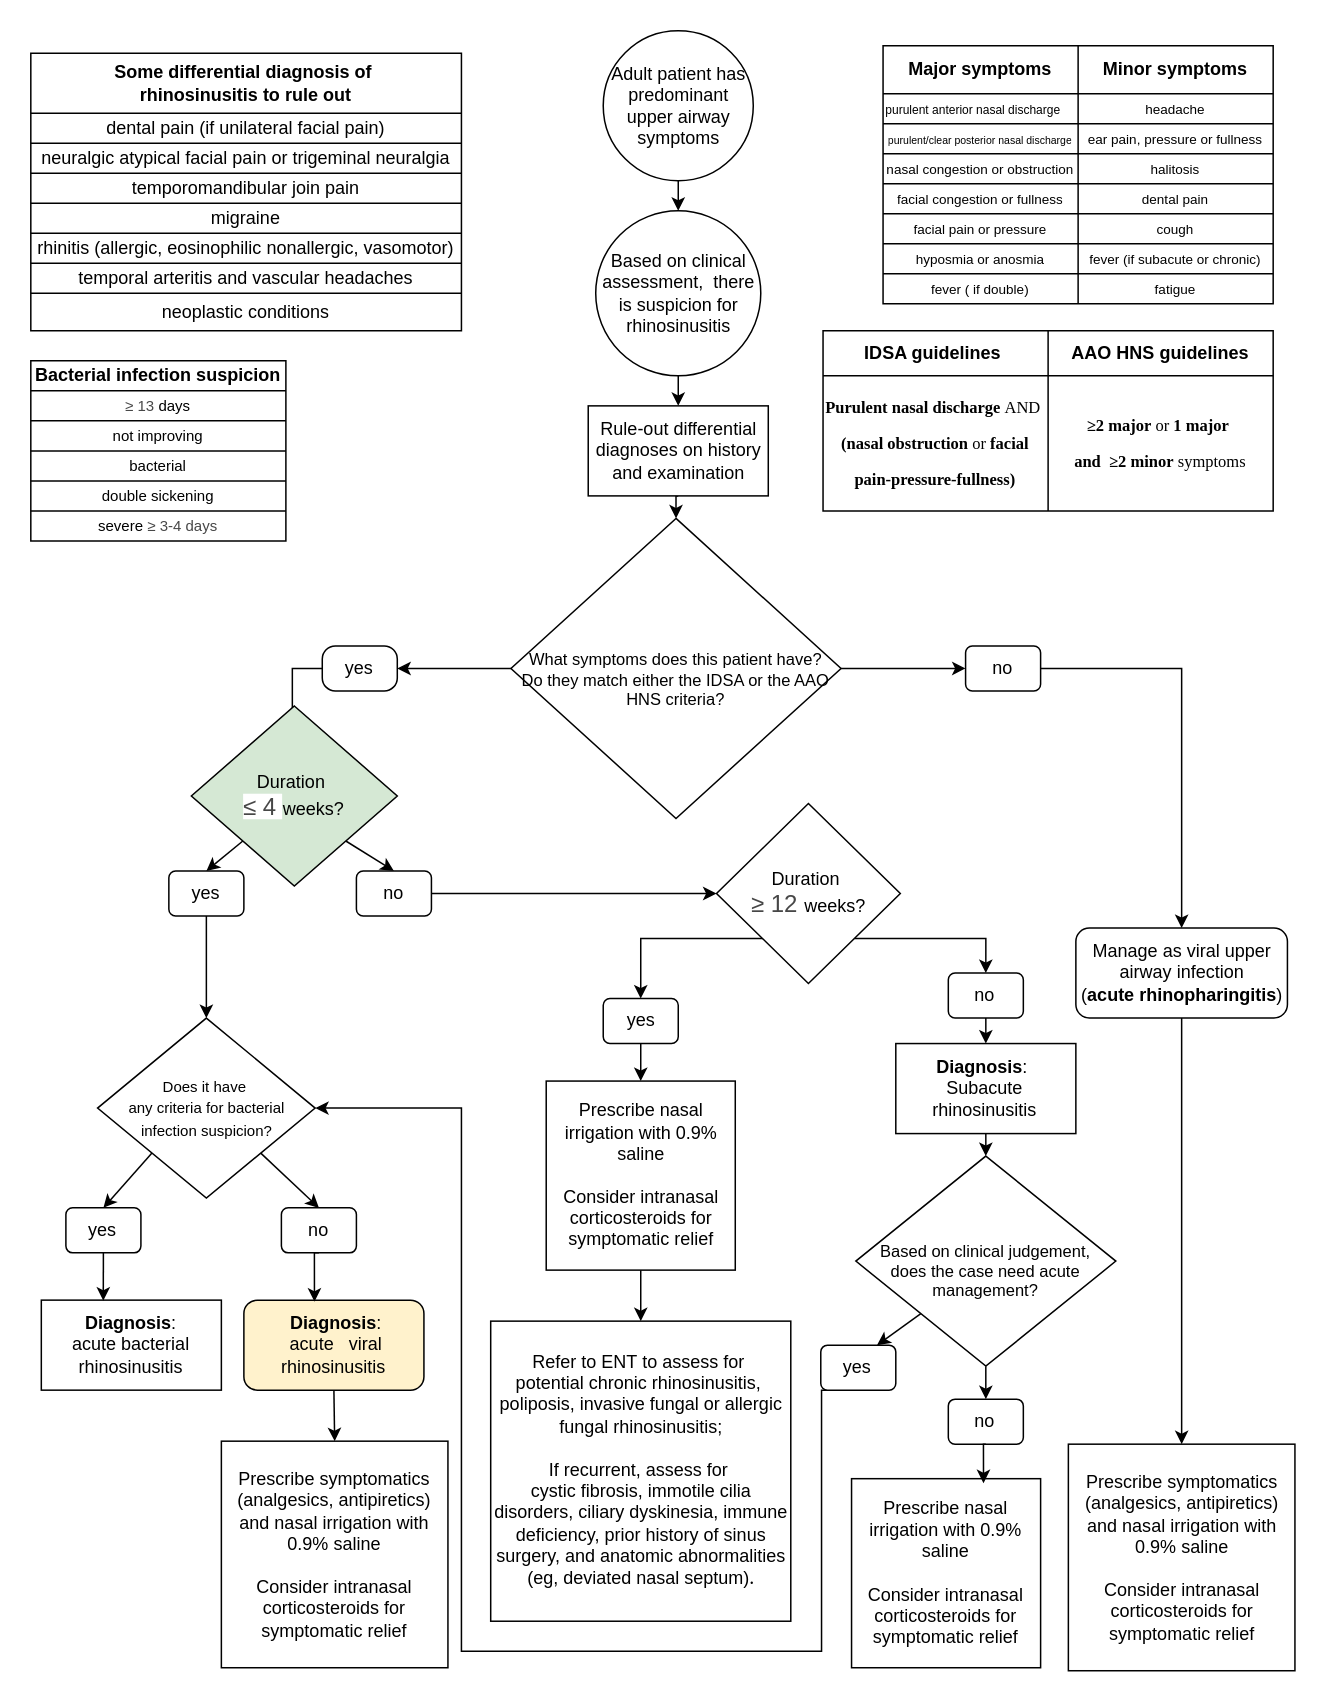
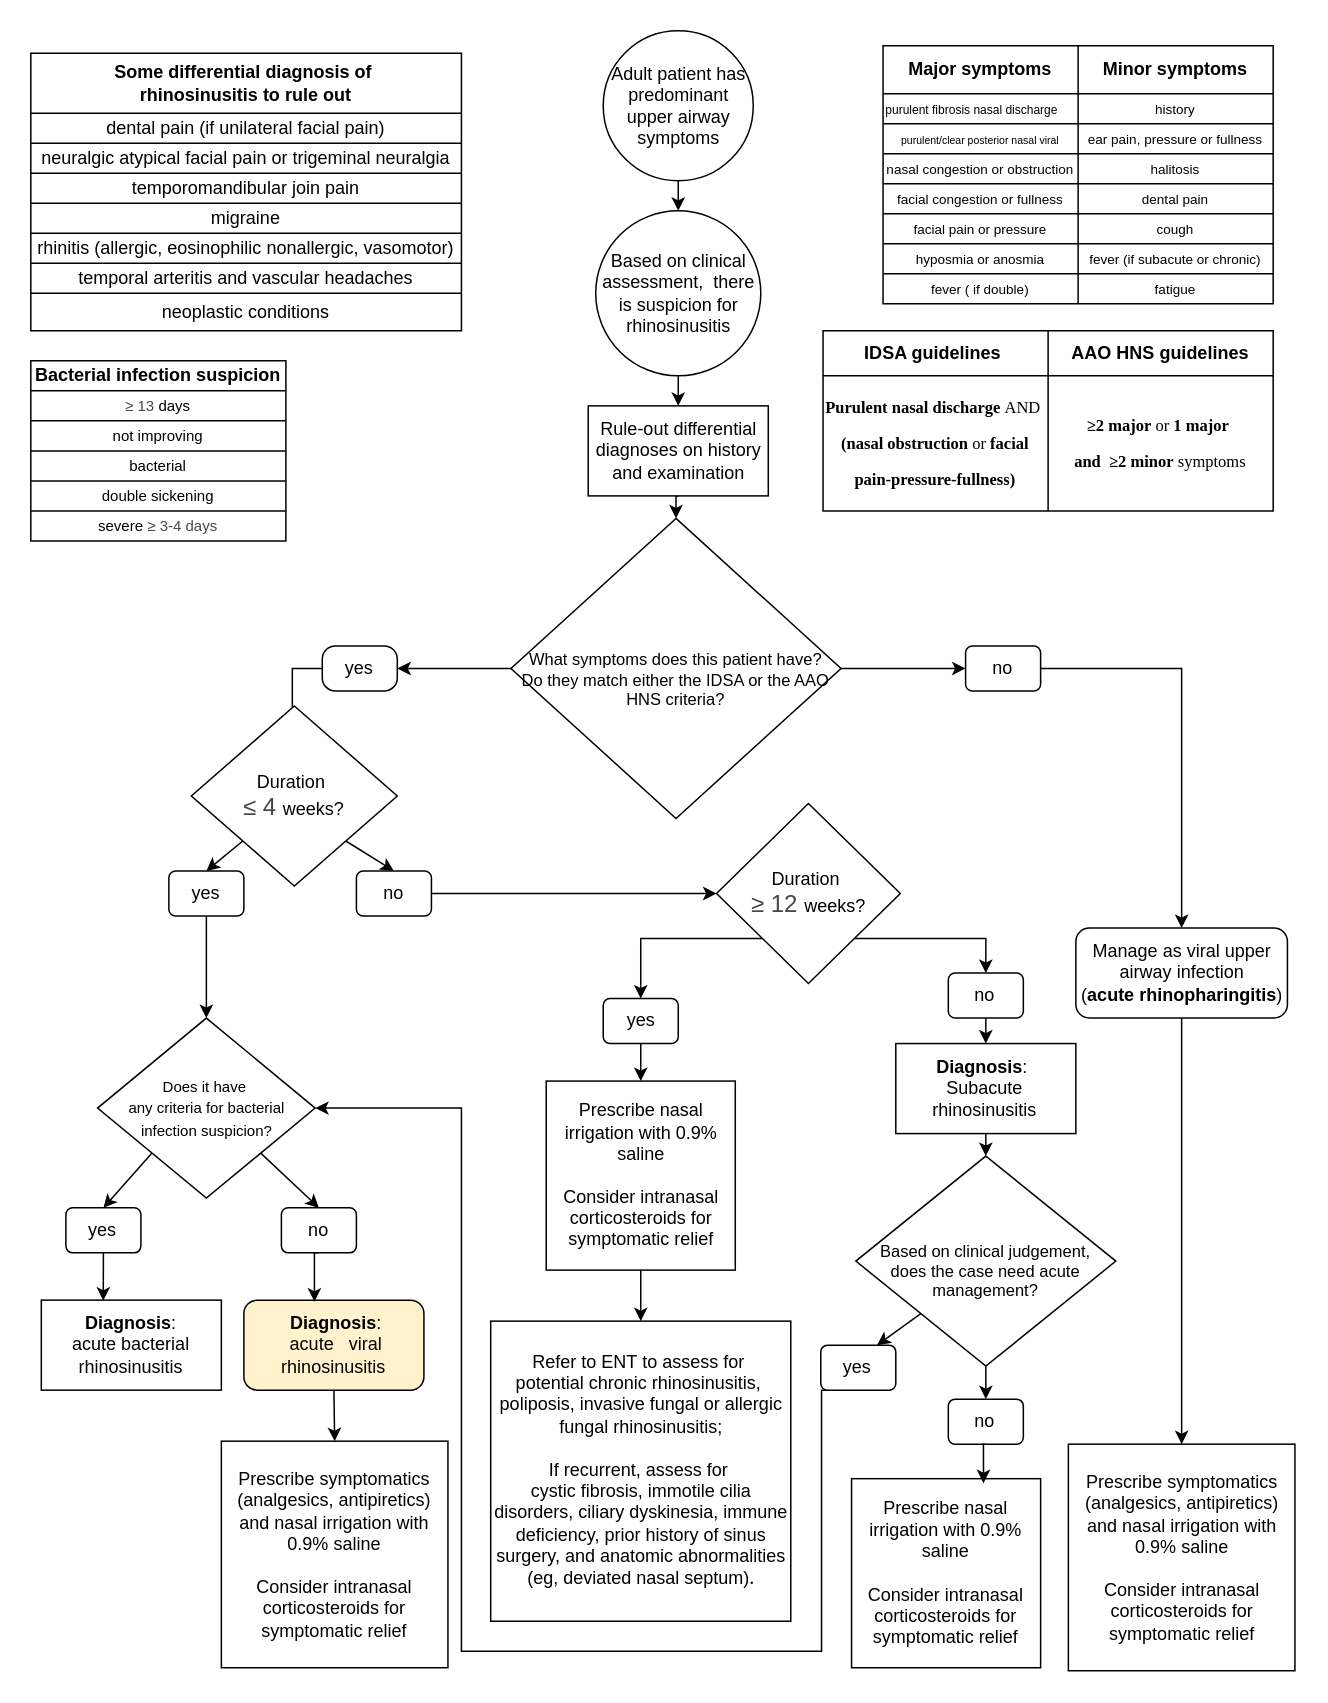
node "purulent anterior nasal discharge": label "purulent anterior nasal discharge" -> "purulent fibrosis nasal discharge"
node "headache": label "headache" -> "history"
node "purulent/clear posterior nasal discharge": label "purulent/clear posterior nasal discharge" -> "purulent/clear posterior nasal viral"
node "Duration ≤ 4 weeks?": fillcolor #d5e8d4 -> #ffffff
